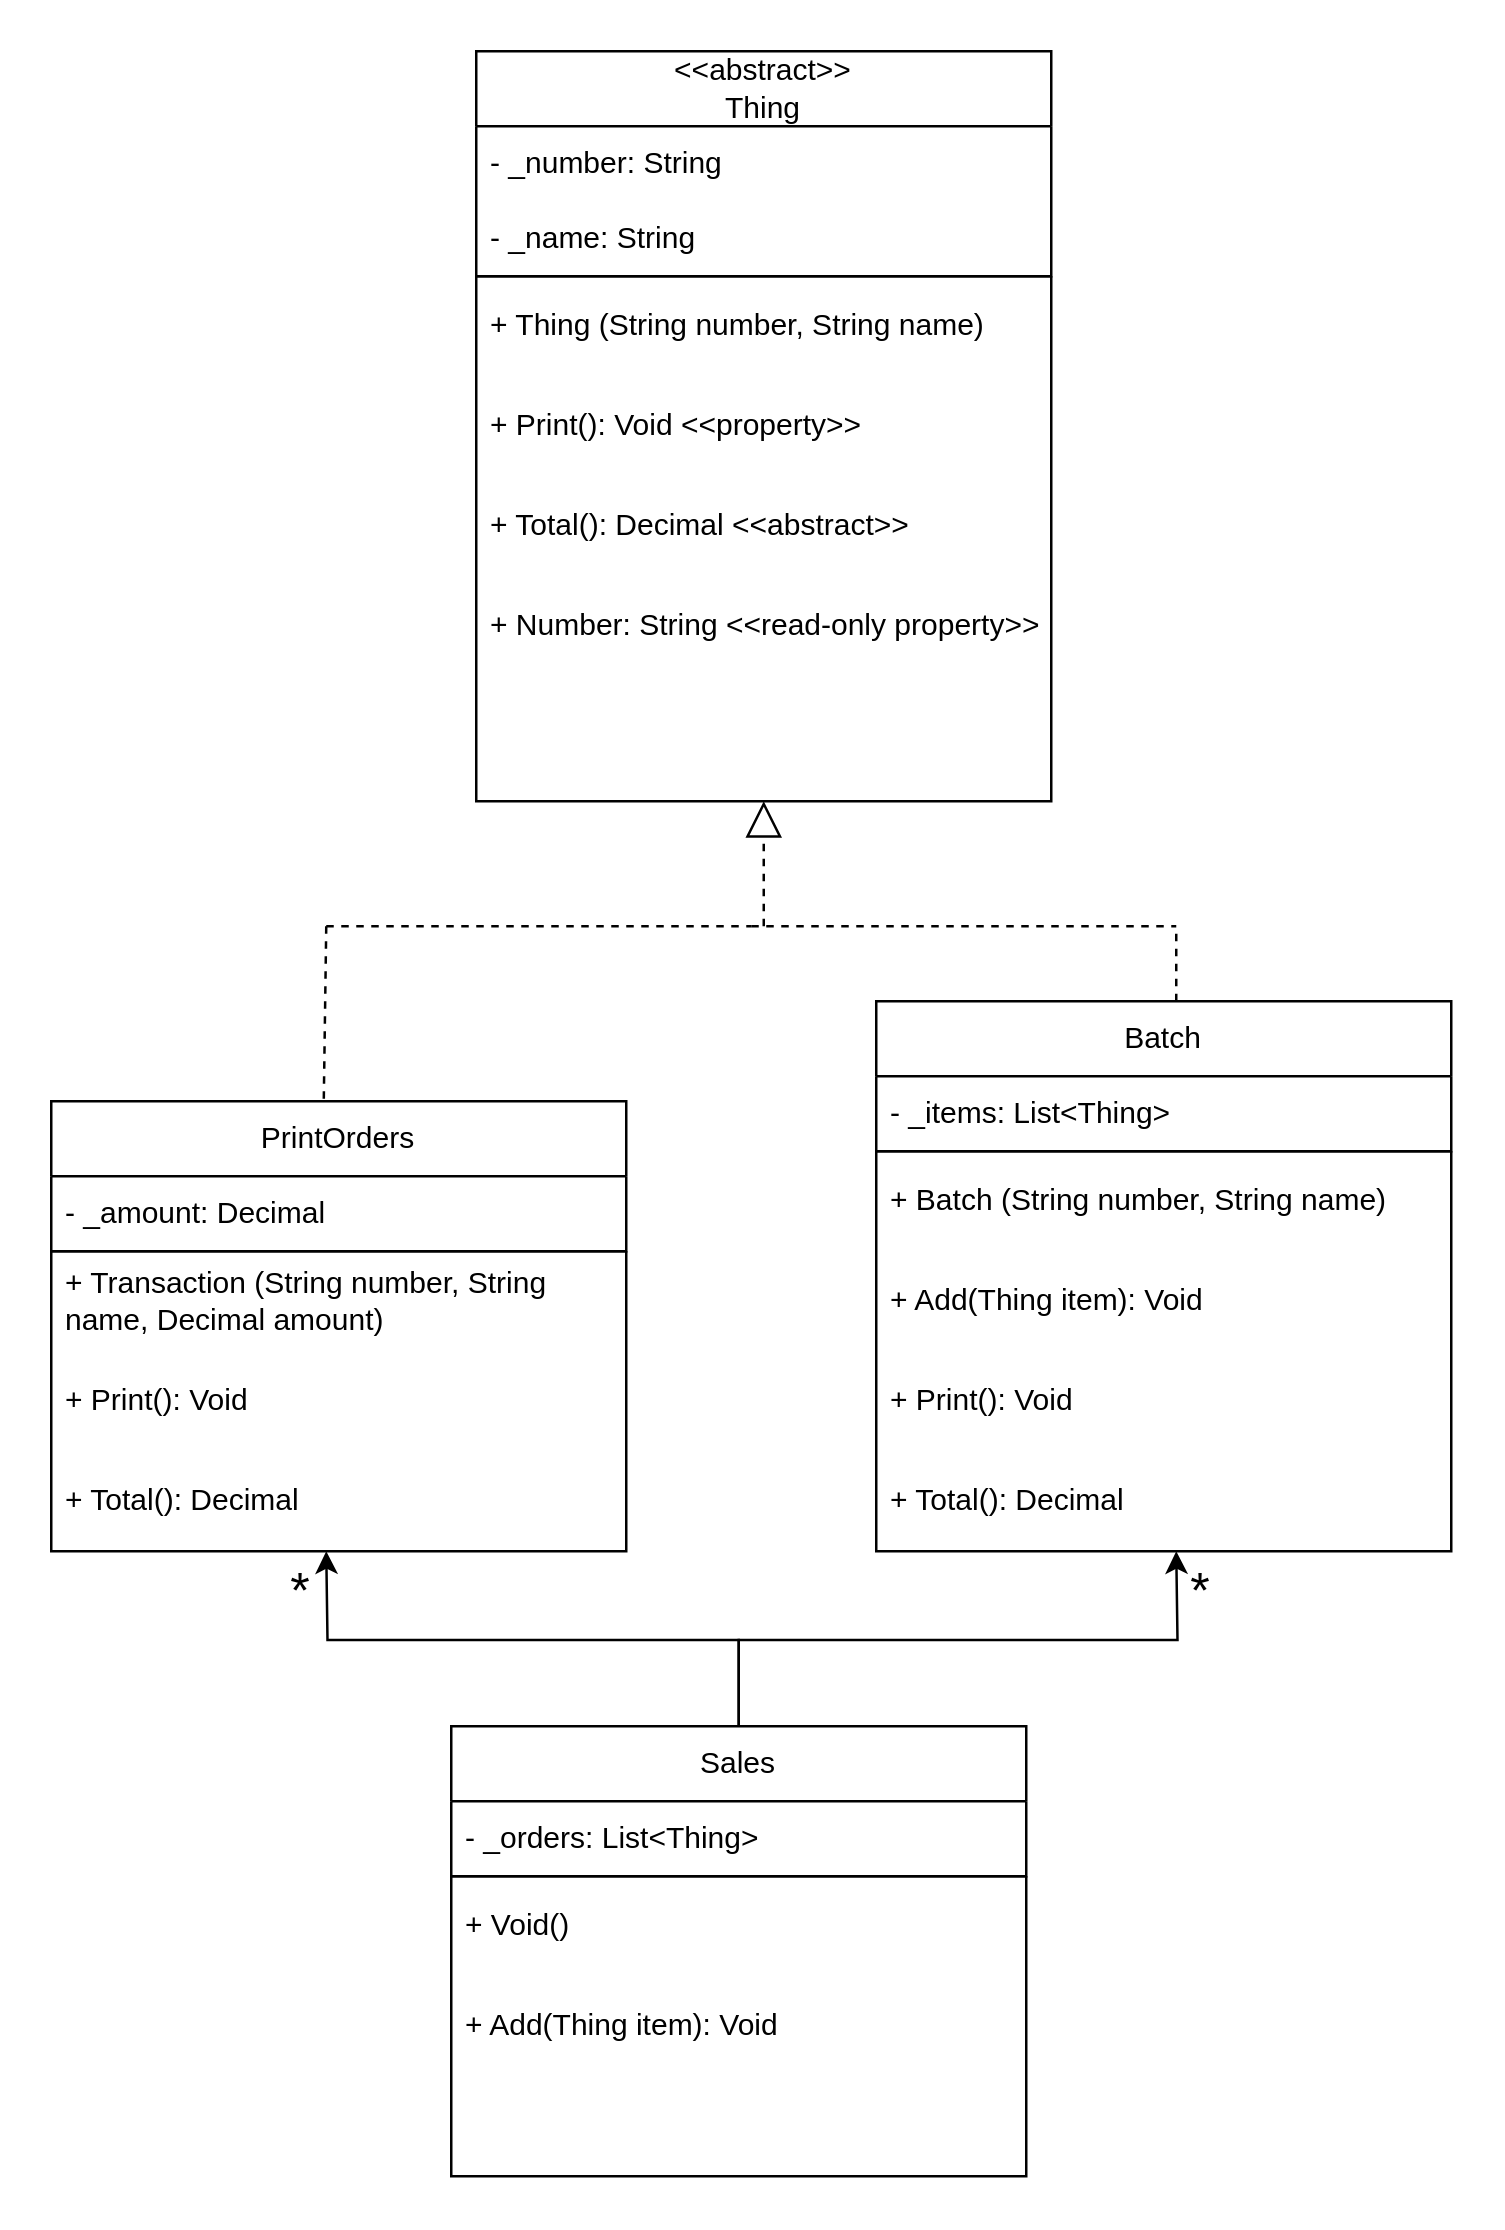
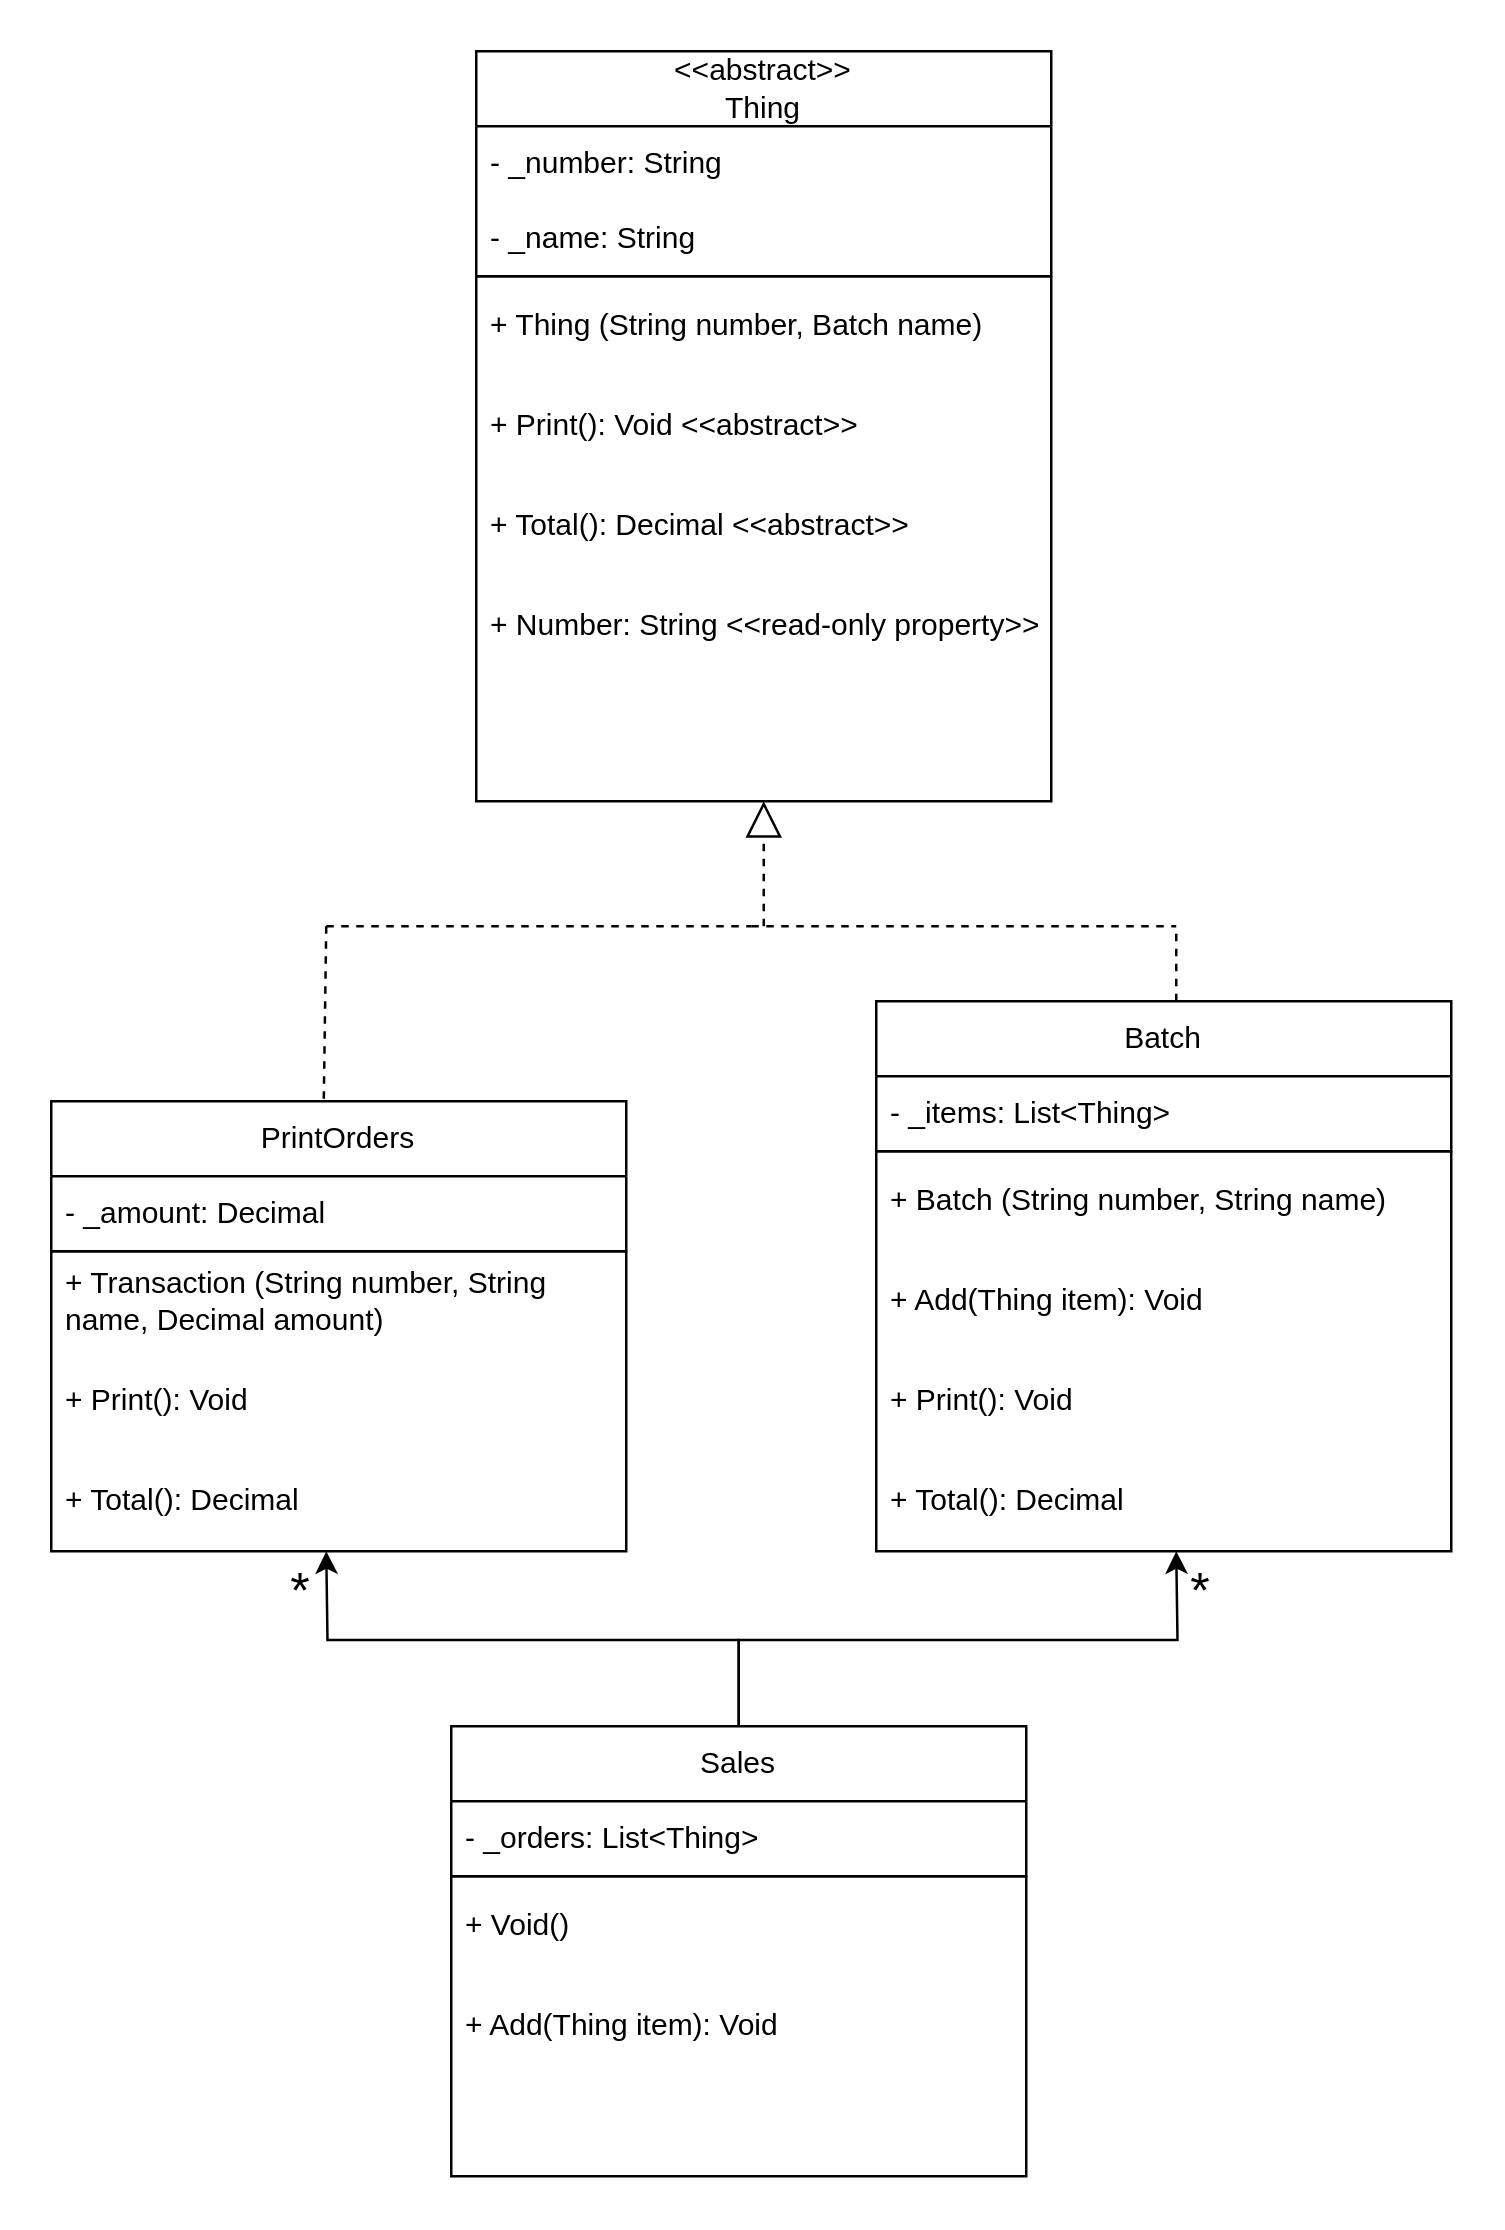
node "+ Thing (String number, String name)": label "+ Thing (String number, String name)" -> "+ Thing (String number, Batch name)"
node "+ Print(): Void <<property>>": label "+ Print(): Void <<property>>" -> "+ Print(): Void <<abstract>>"
